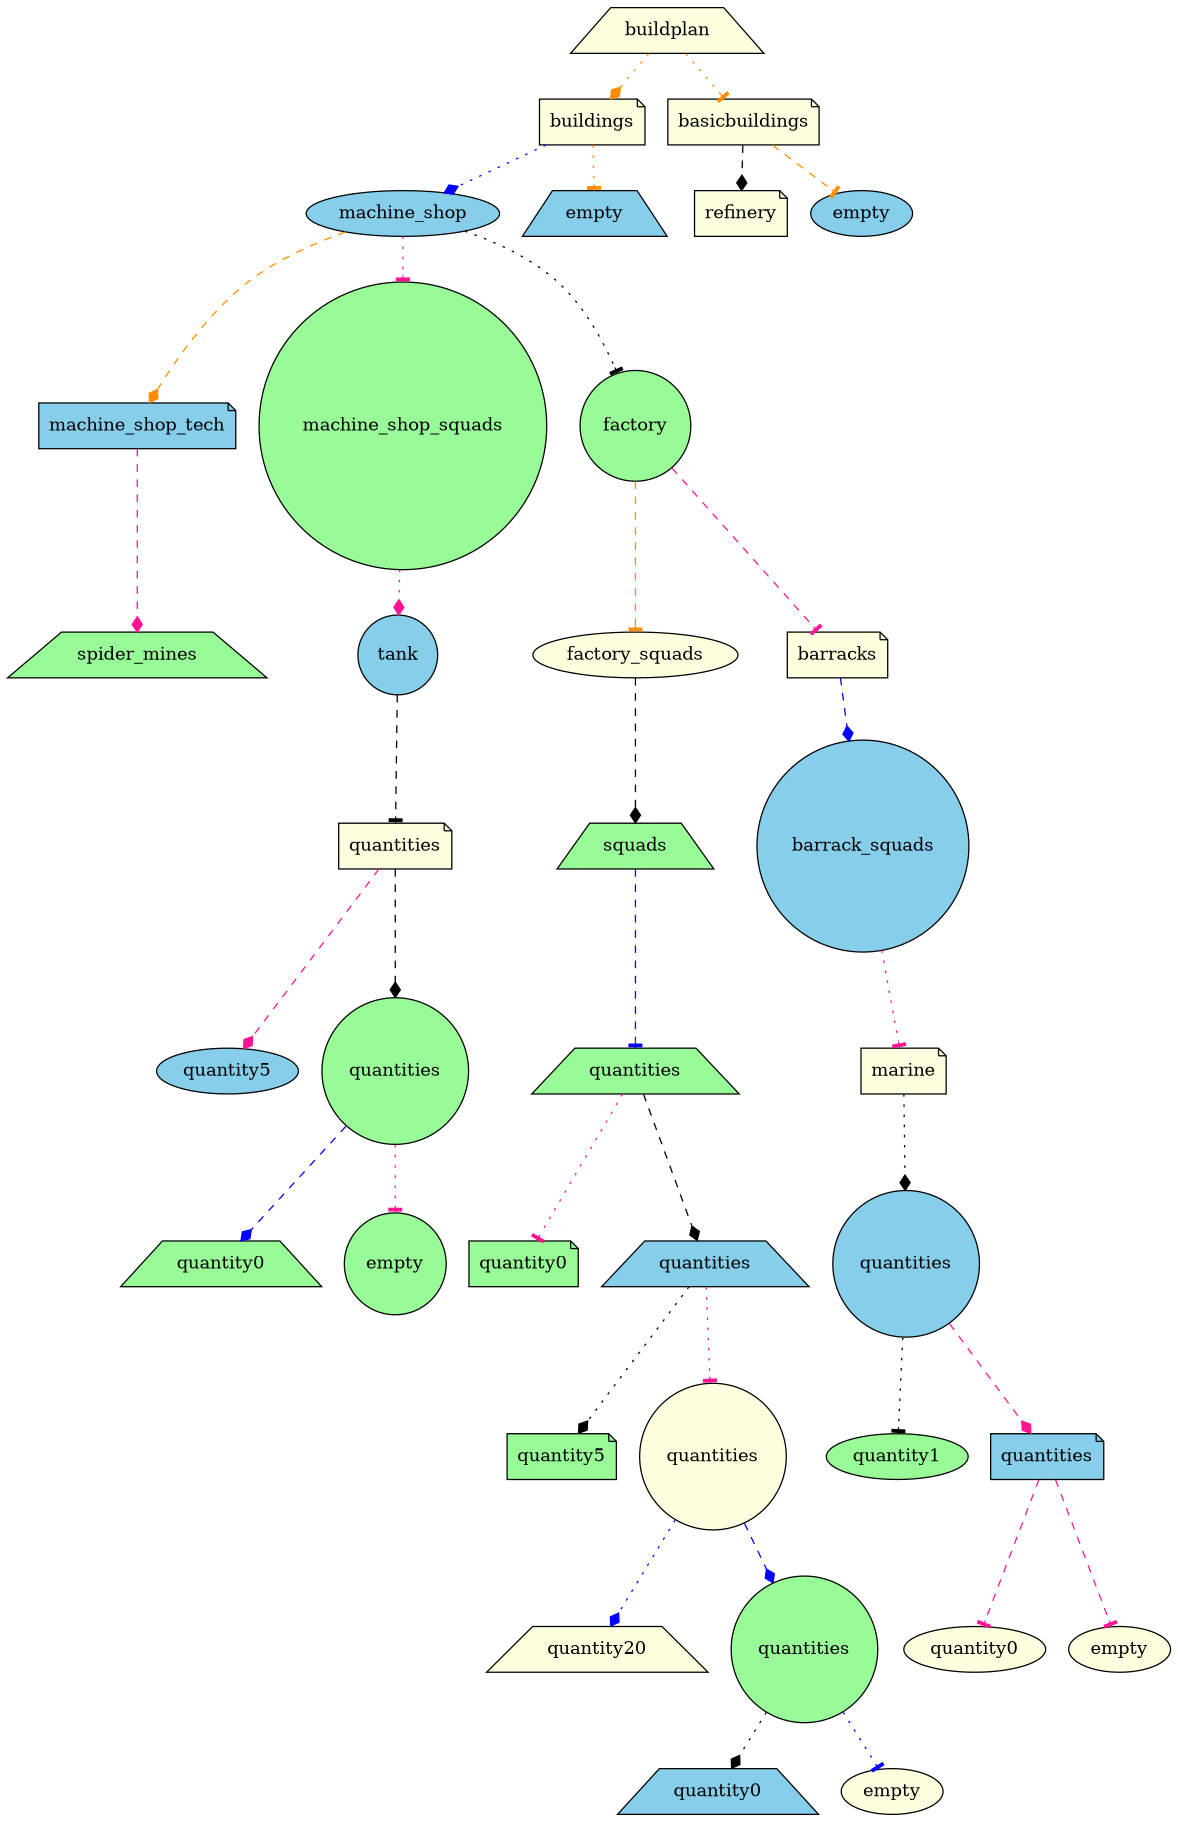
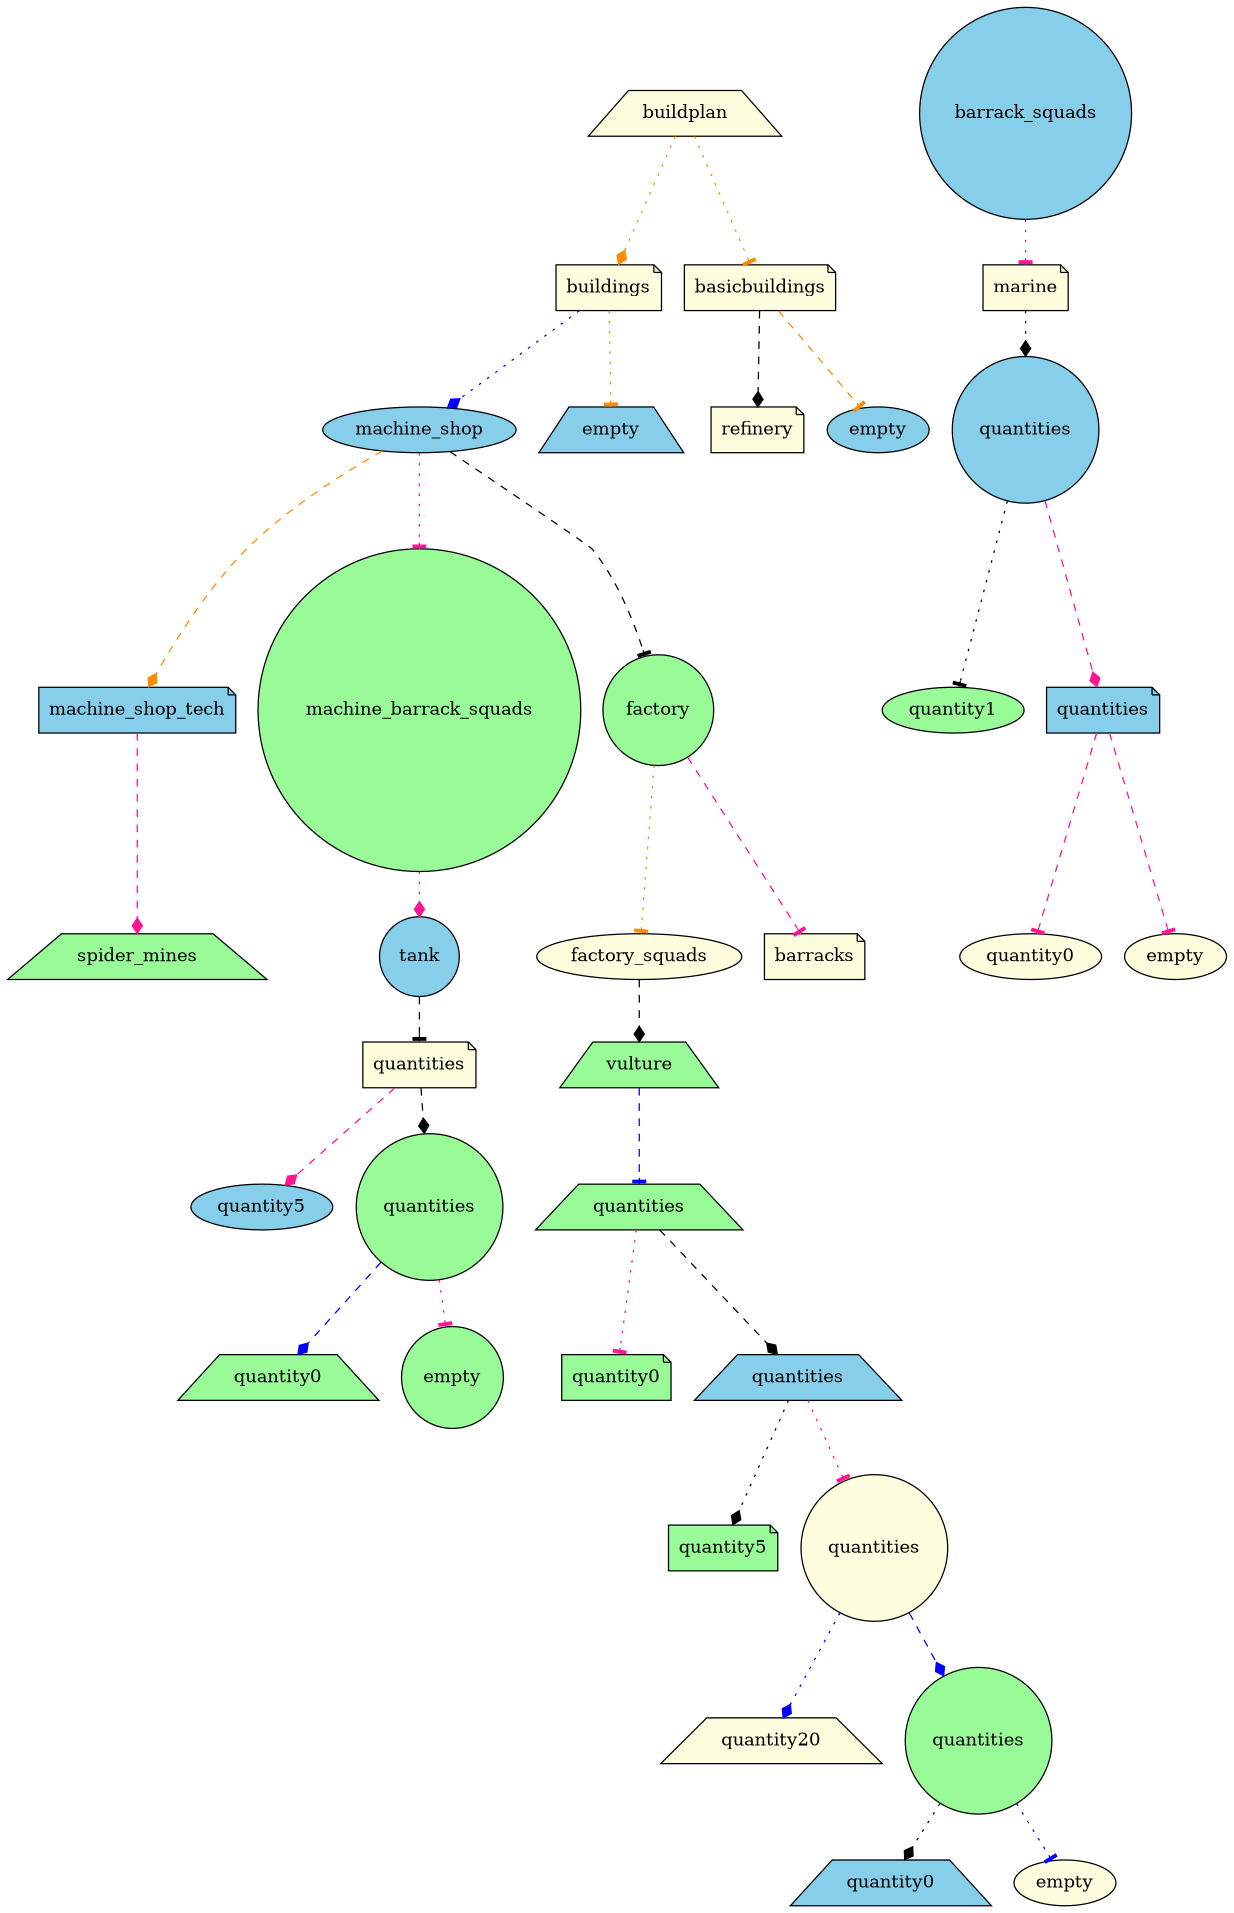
edge "machine_shop" -> "factory": style dotted -> dashed
node "machine_shop_squads": label "machine_shop_squads" -> "machine_barrack_squads"
edge "factory" -> "factory_squads": style dashed -> dotted
edge "barracks" -> "barrack_squads": removed
node "squads": label "squads" -> "vulture"
